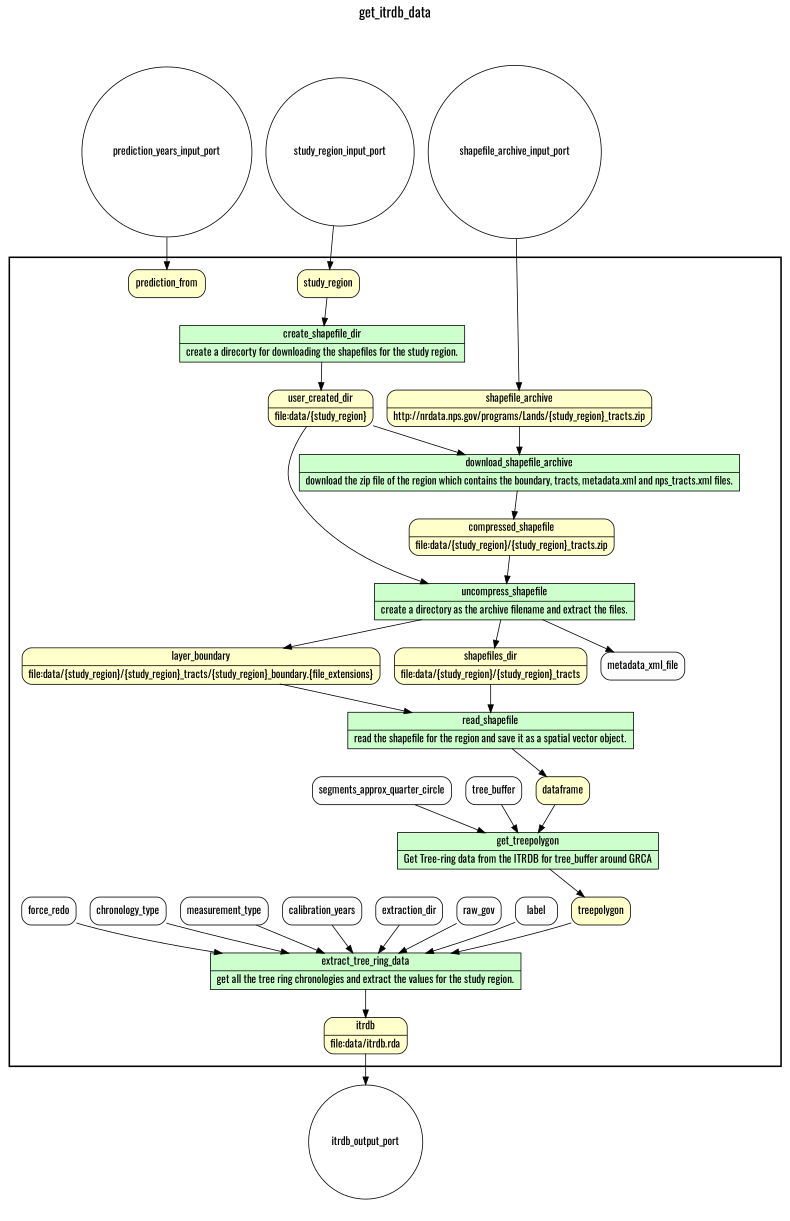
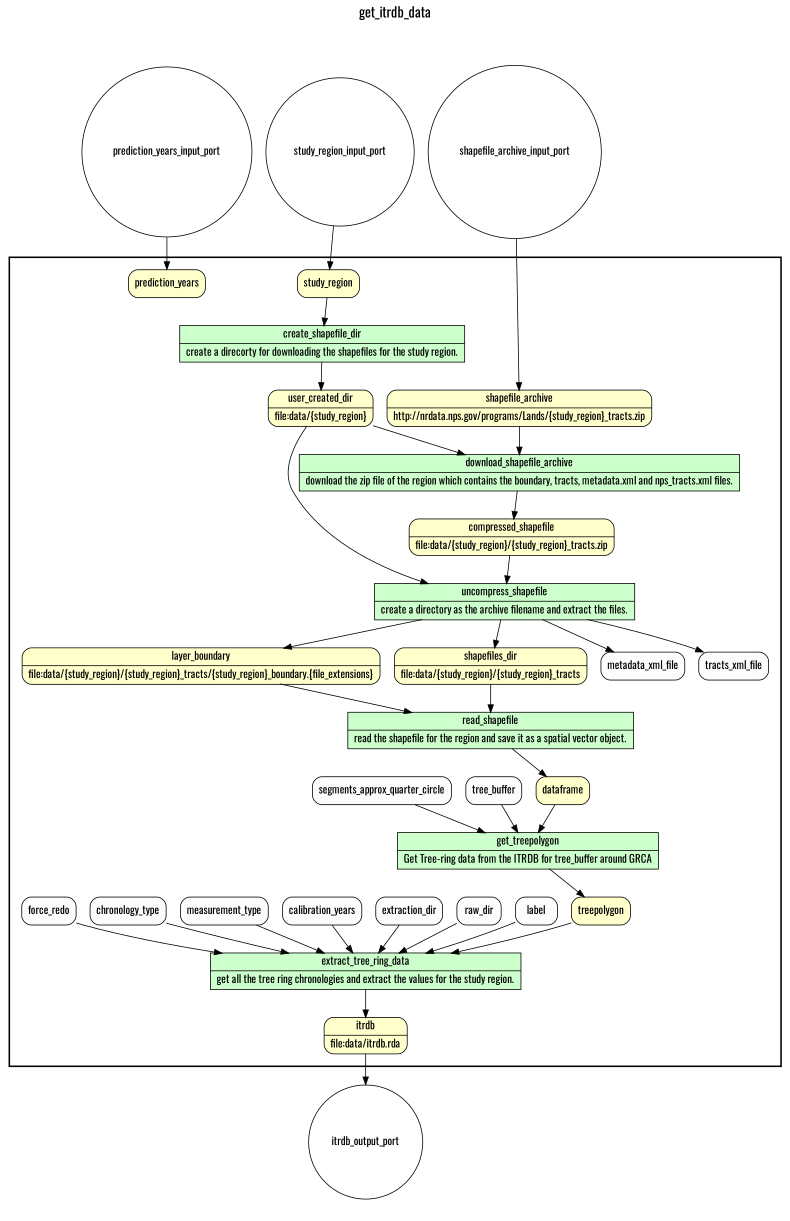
node "prediction_from": label "prediction_from" -> "prediction_years"
node "tracts_xml_file": added
node "raw_gov": label "raw_gov" -> "raw_dir"
